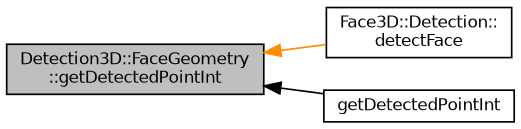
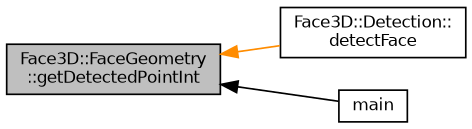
node "Detection3D::FaceGeometry ::getDetectedPointInt": label "Detection3D::FaceGeometry ::getDetectedPointInt" -> "Face3D::FaceGeometry ::getDetectedPointInt"
node "getDetectedPointInt": label "getDetectedPointInt" -> "main"
